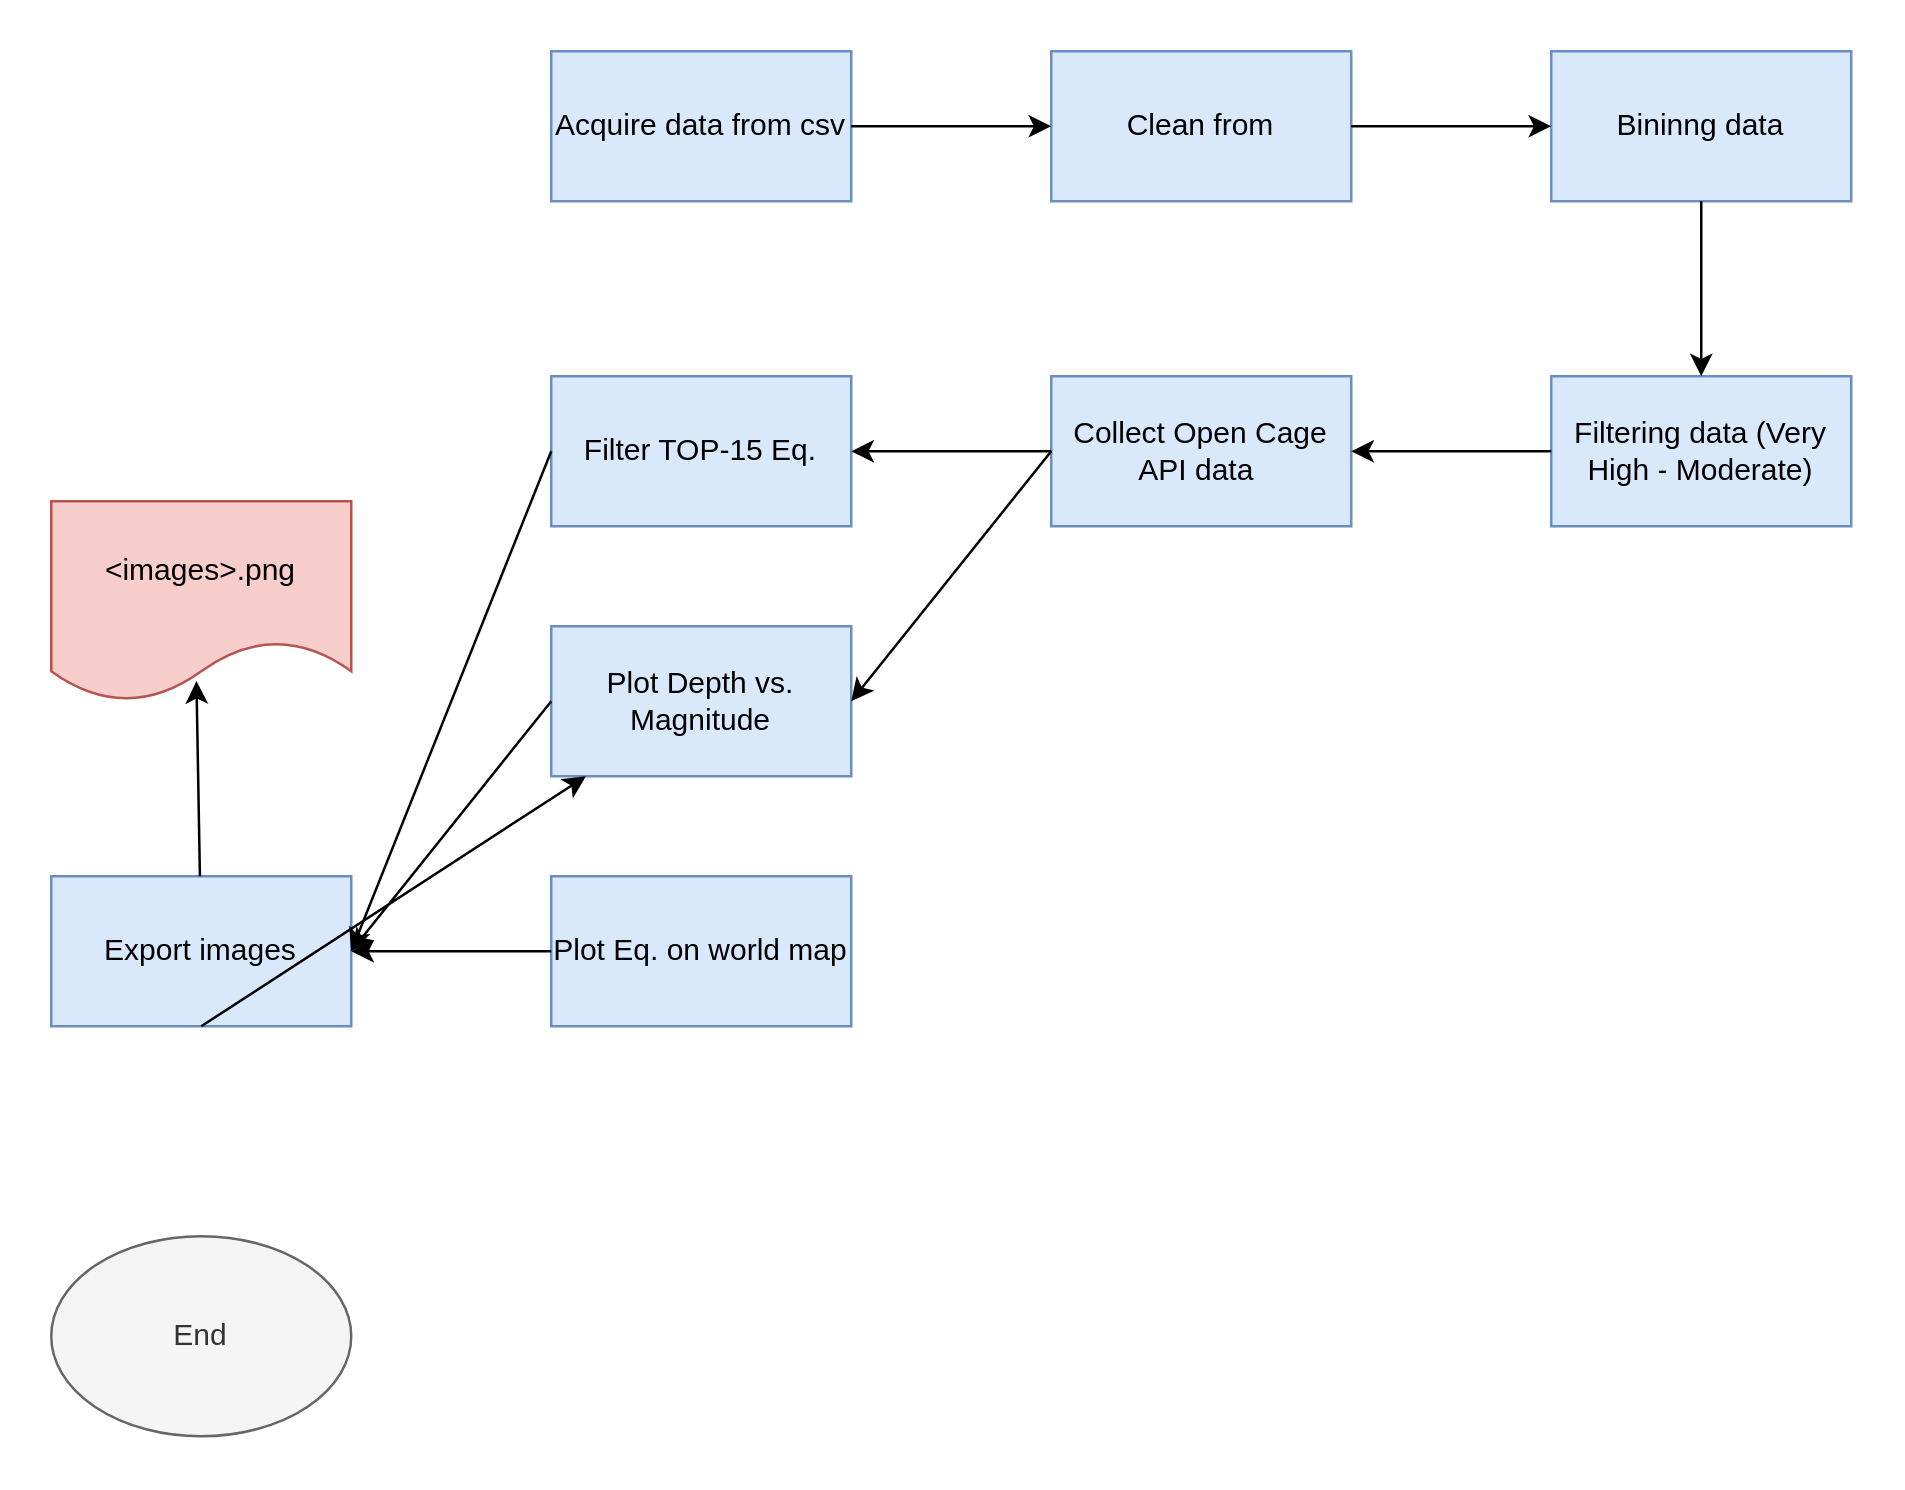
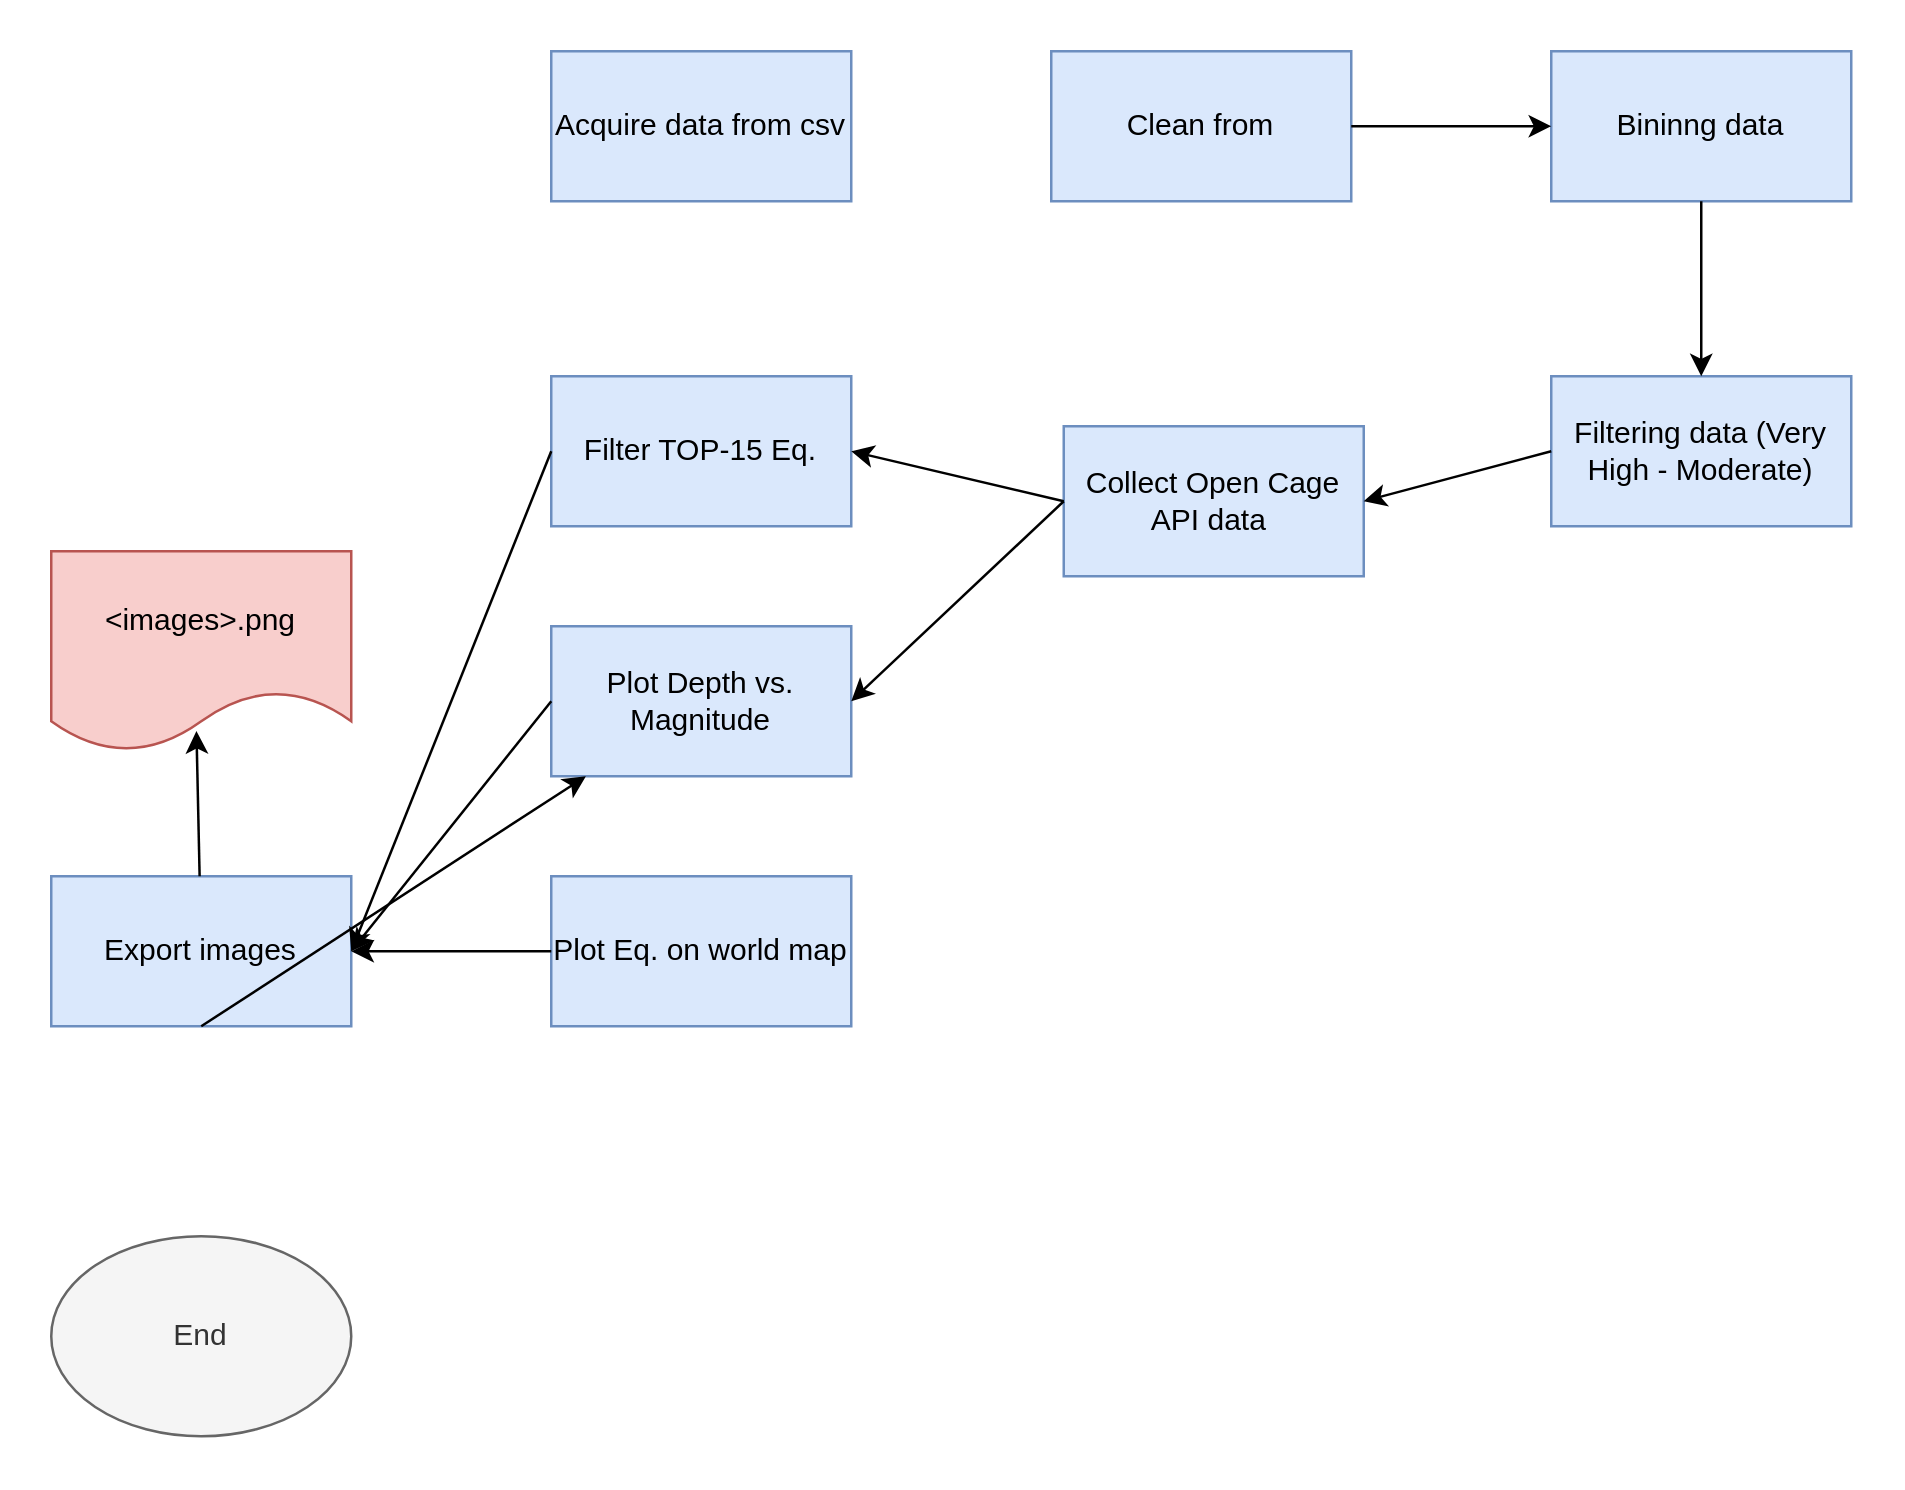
edge "Acquire data from csv" -> "Clean from": removed
node "Collect Open Cage API data": moved (1201, 451) -> (1214, 501)
node "<images>.png": moved (201, 601) -> (201, 651)
